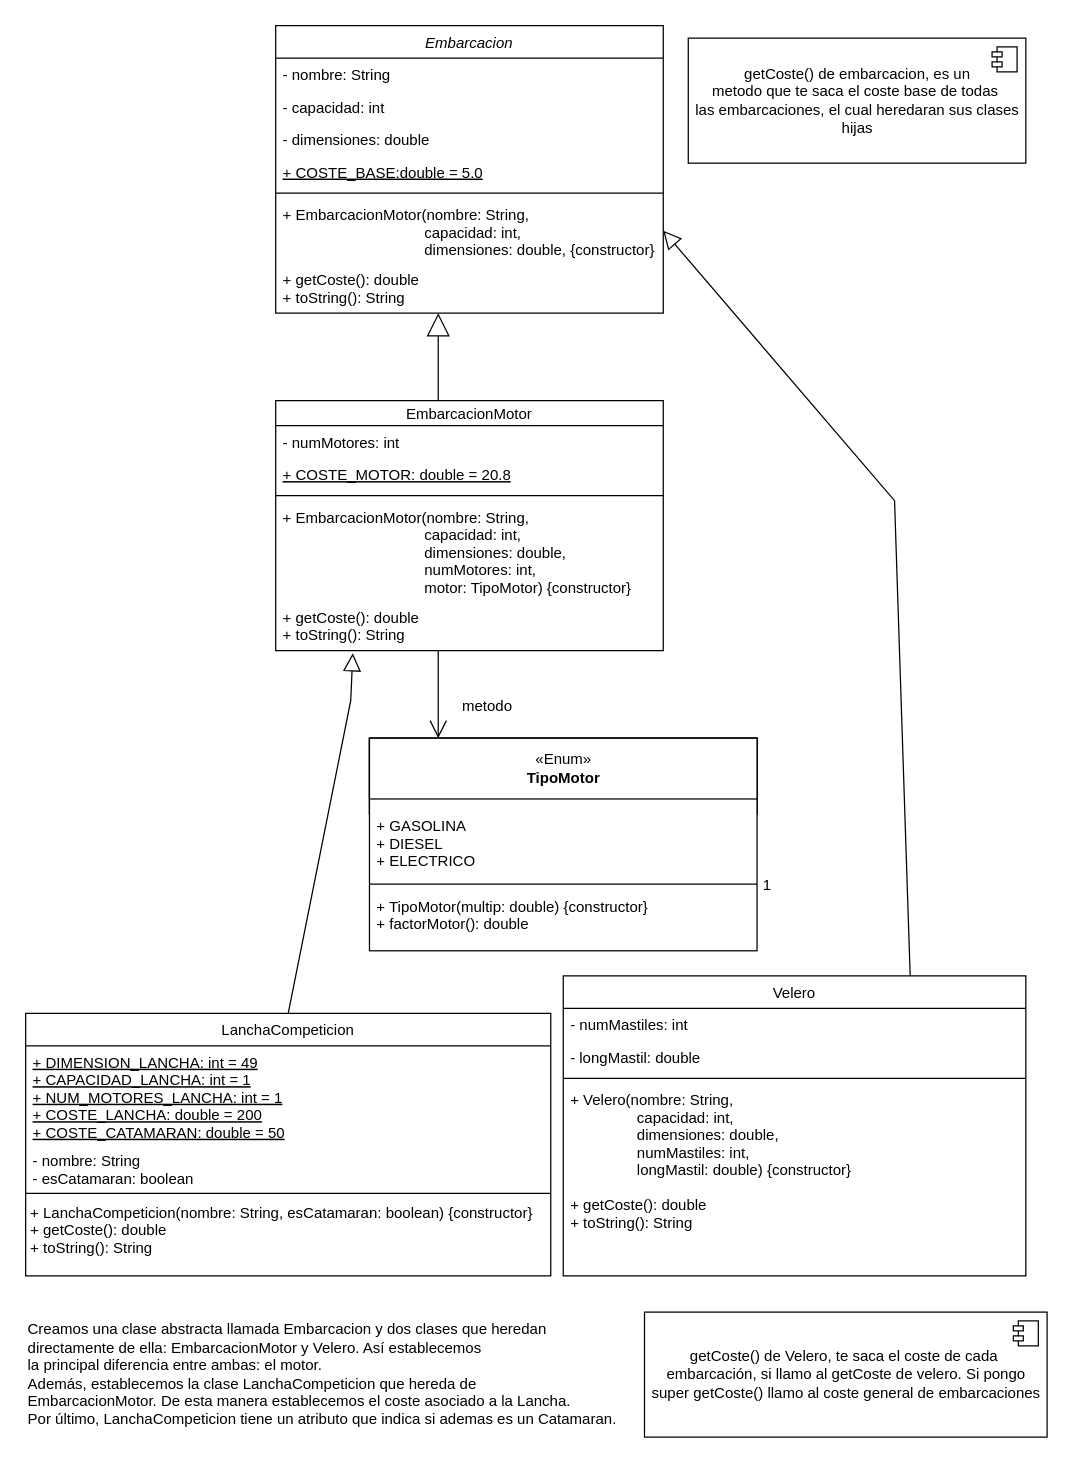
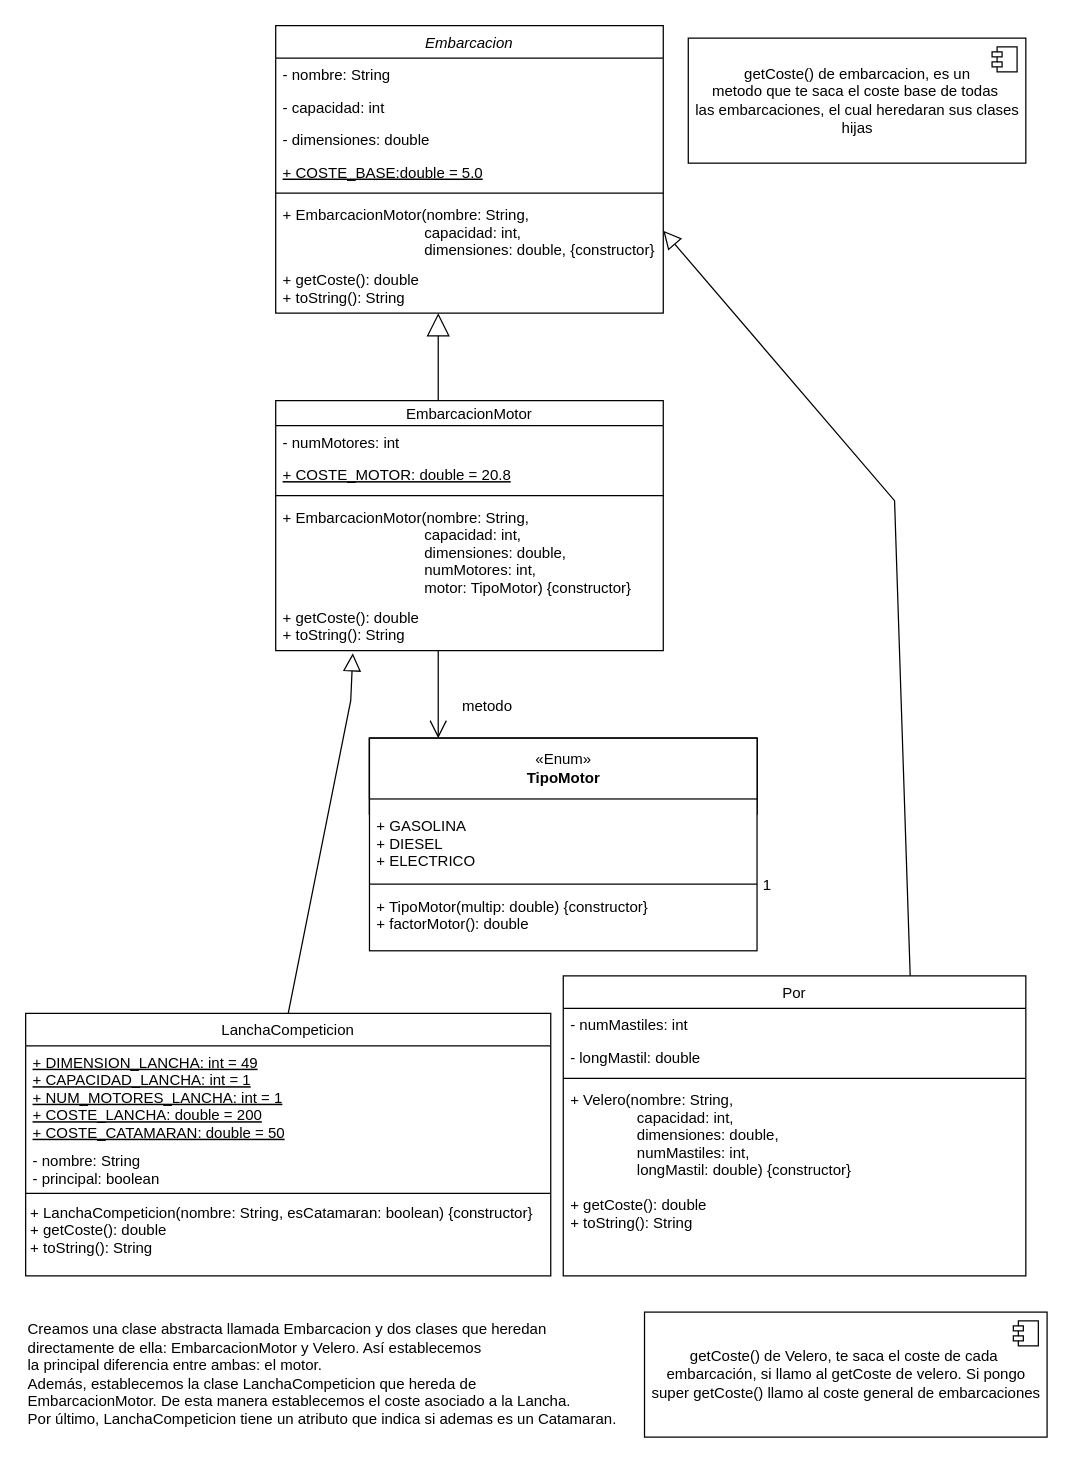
node "Velero": label "Velero" -> "Por"
node "- nombre: String - esCatamaran: boolean": label "- nombre: String - esCatamaran: boolean" -> "- nombre: String - principal: boolean"
